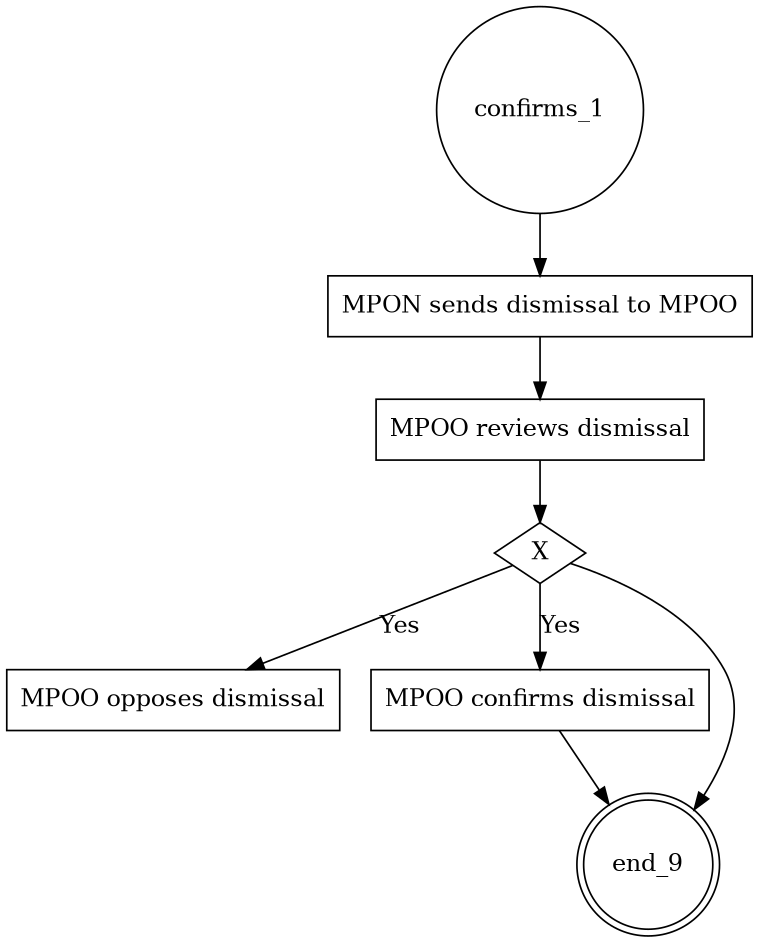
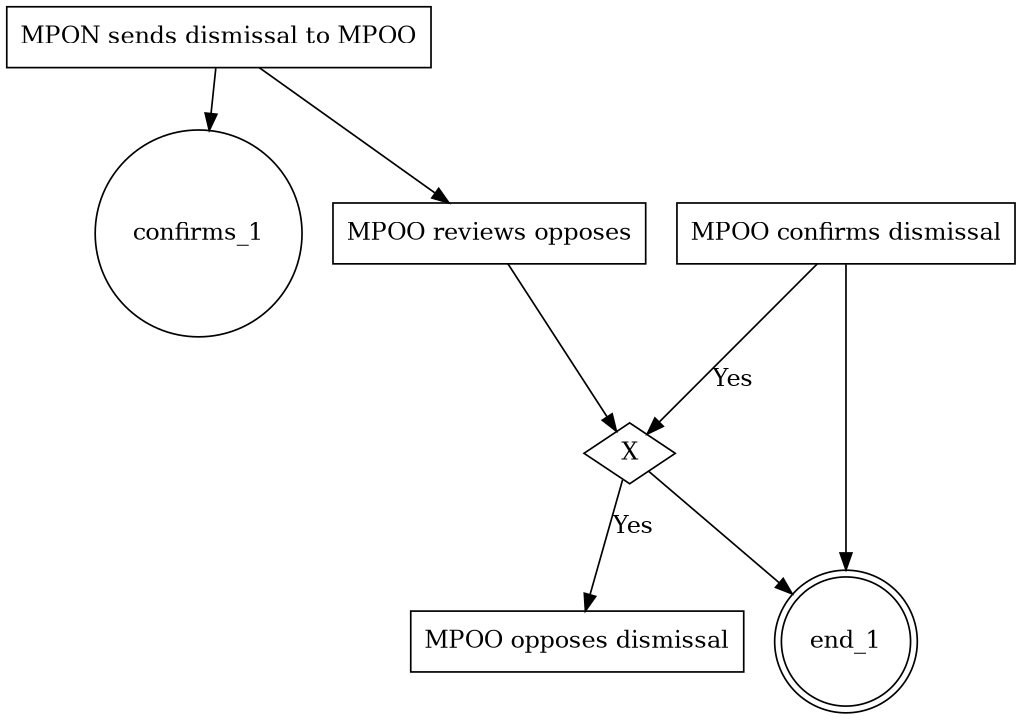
edge "confirms_1" -> "MPON sends dismissal to MPOO": reversed
node "MPOO reviews dismissal": label "MPOO reviews dismissal" -> "MPOO reviews opposes"
edge "X" -> "MPOO confirms dismissal": reversed
node "end_9": label "end_9" -> "end_1"
